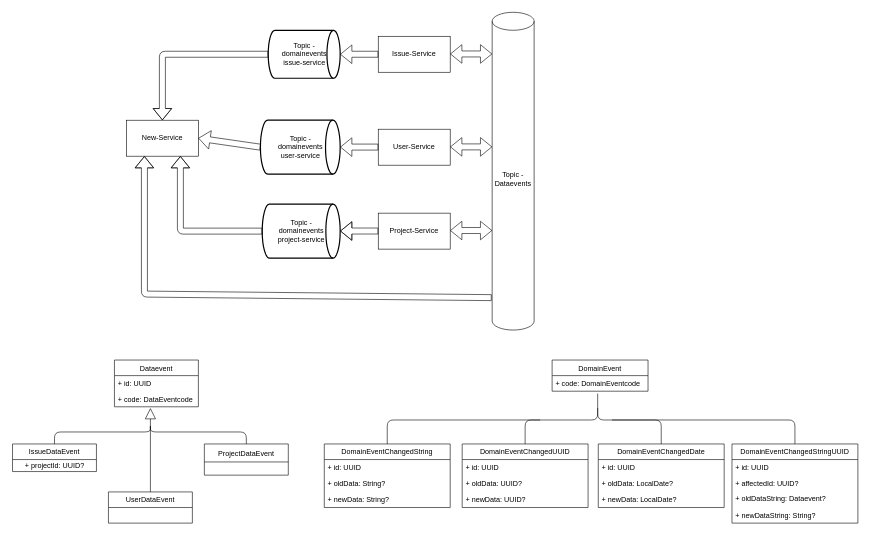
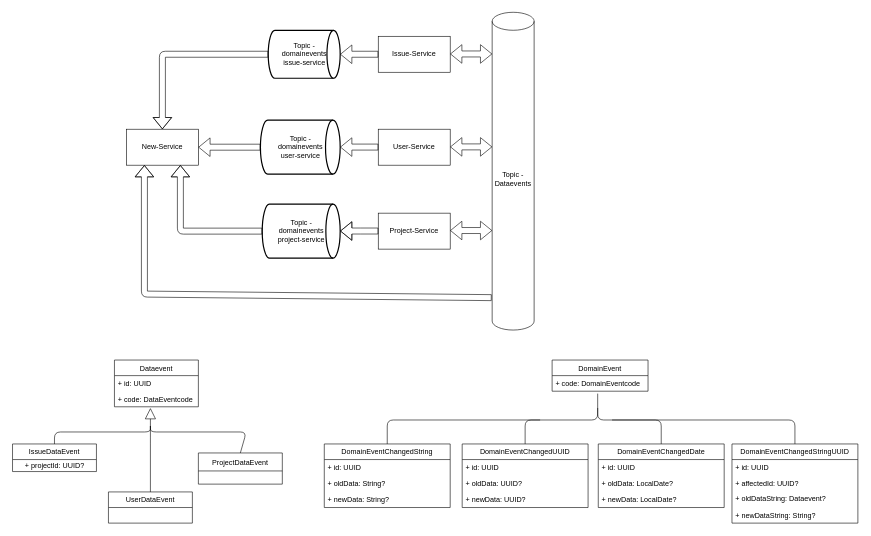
node "New-Service": moved (162, 138) -> (162, 147)
node "ProjectDataEvent": moved (246, 460) -> (240, 469)
